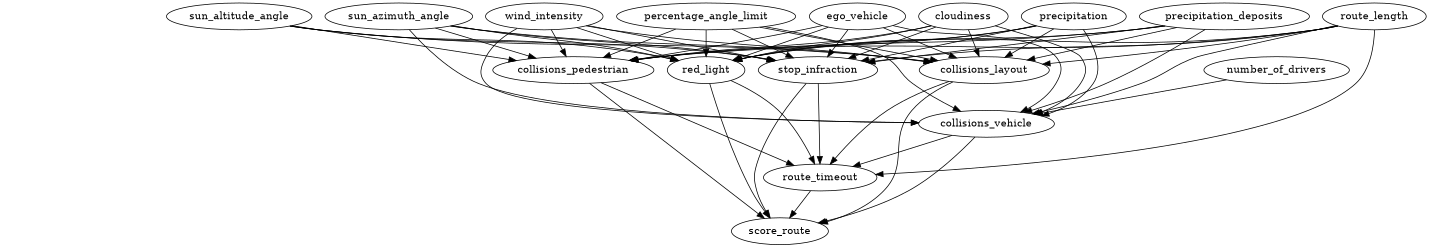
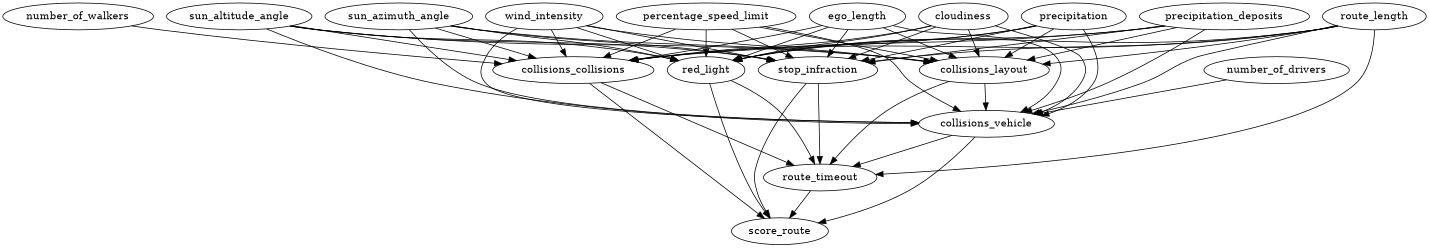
node "number_of_walkers": added
node "percentage_angle_limit": label "percentage_angle_limit" -> "percentage_speed_limit"
node "ego_vehicle": label "ego_vehicle" -> "ego_length"
node "collisions_pedestrian": label "collisions_pedestrian" -> "collisions_collisions"
edge "sun_altitude_angle" -> "collisions_vehicle": added
edge "collisions_layout" -> "score_route": now "collisions_layout" -> "collisions_vehicle"
